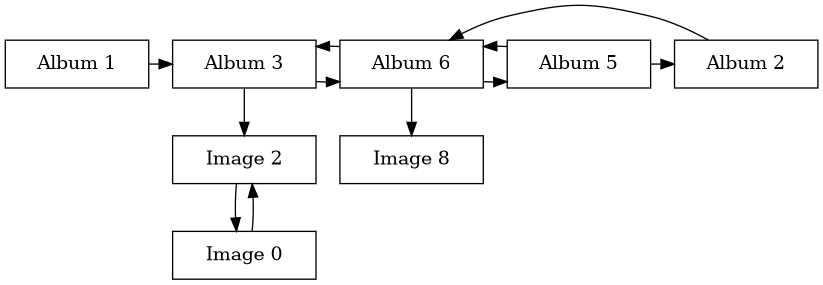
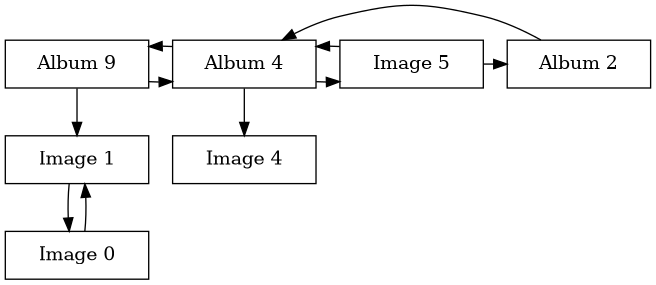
node "Album 1": removed
node "Album 3": label "Album 3" -> "Album 9"
node "Album 6": label "Album 6" -> "Album 4"
node "Album 5": label "Album 5" -> "Image 5"
node "Image 2": label "Image 2" -> "Image 1"
node "Image 8": label "Image 8" -> "Image 4"
